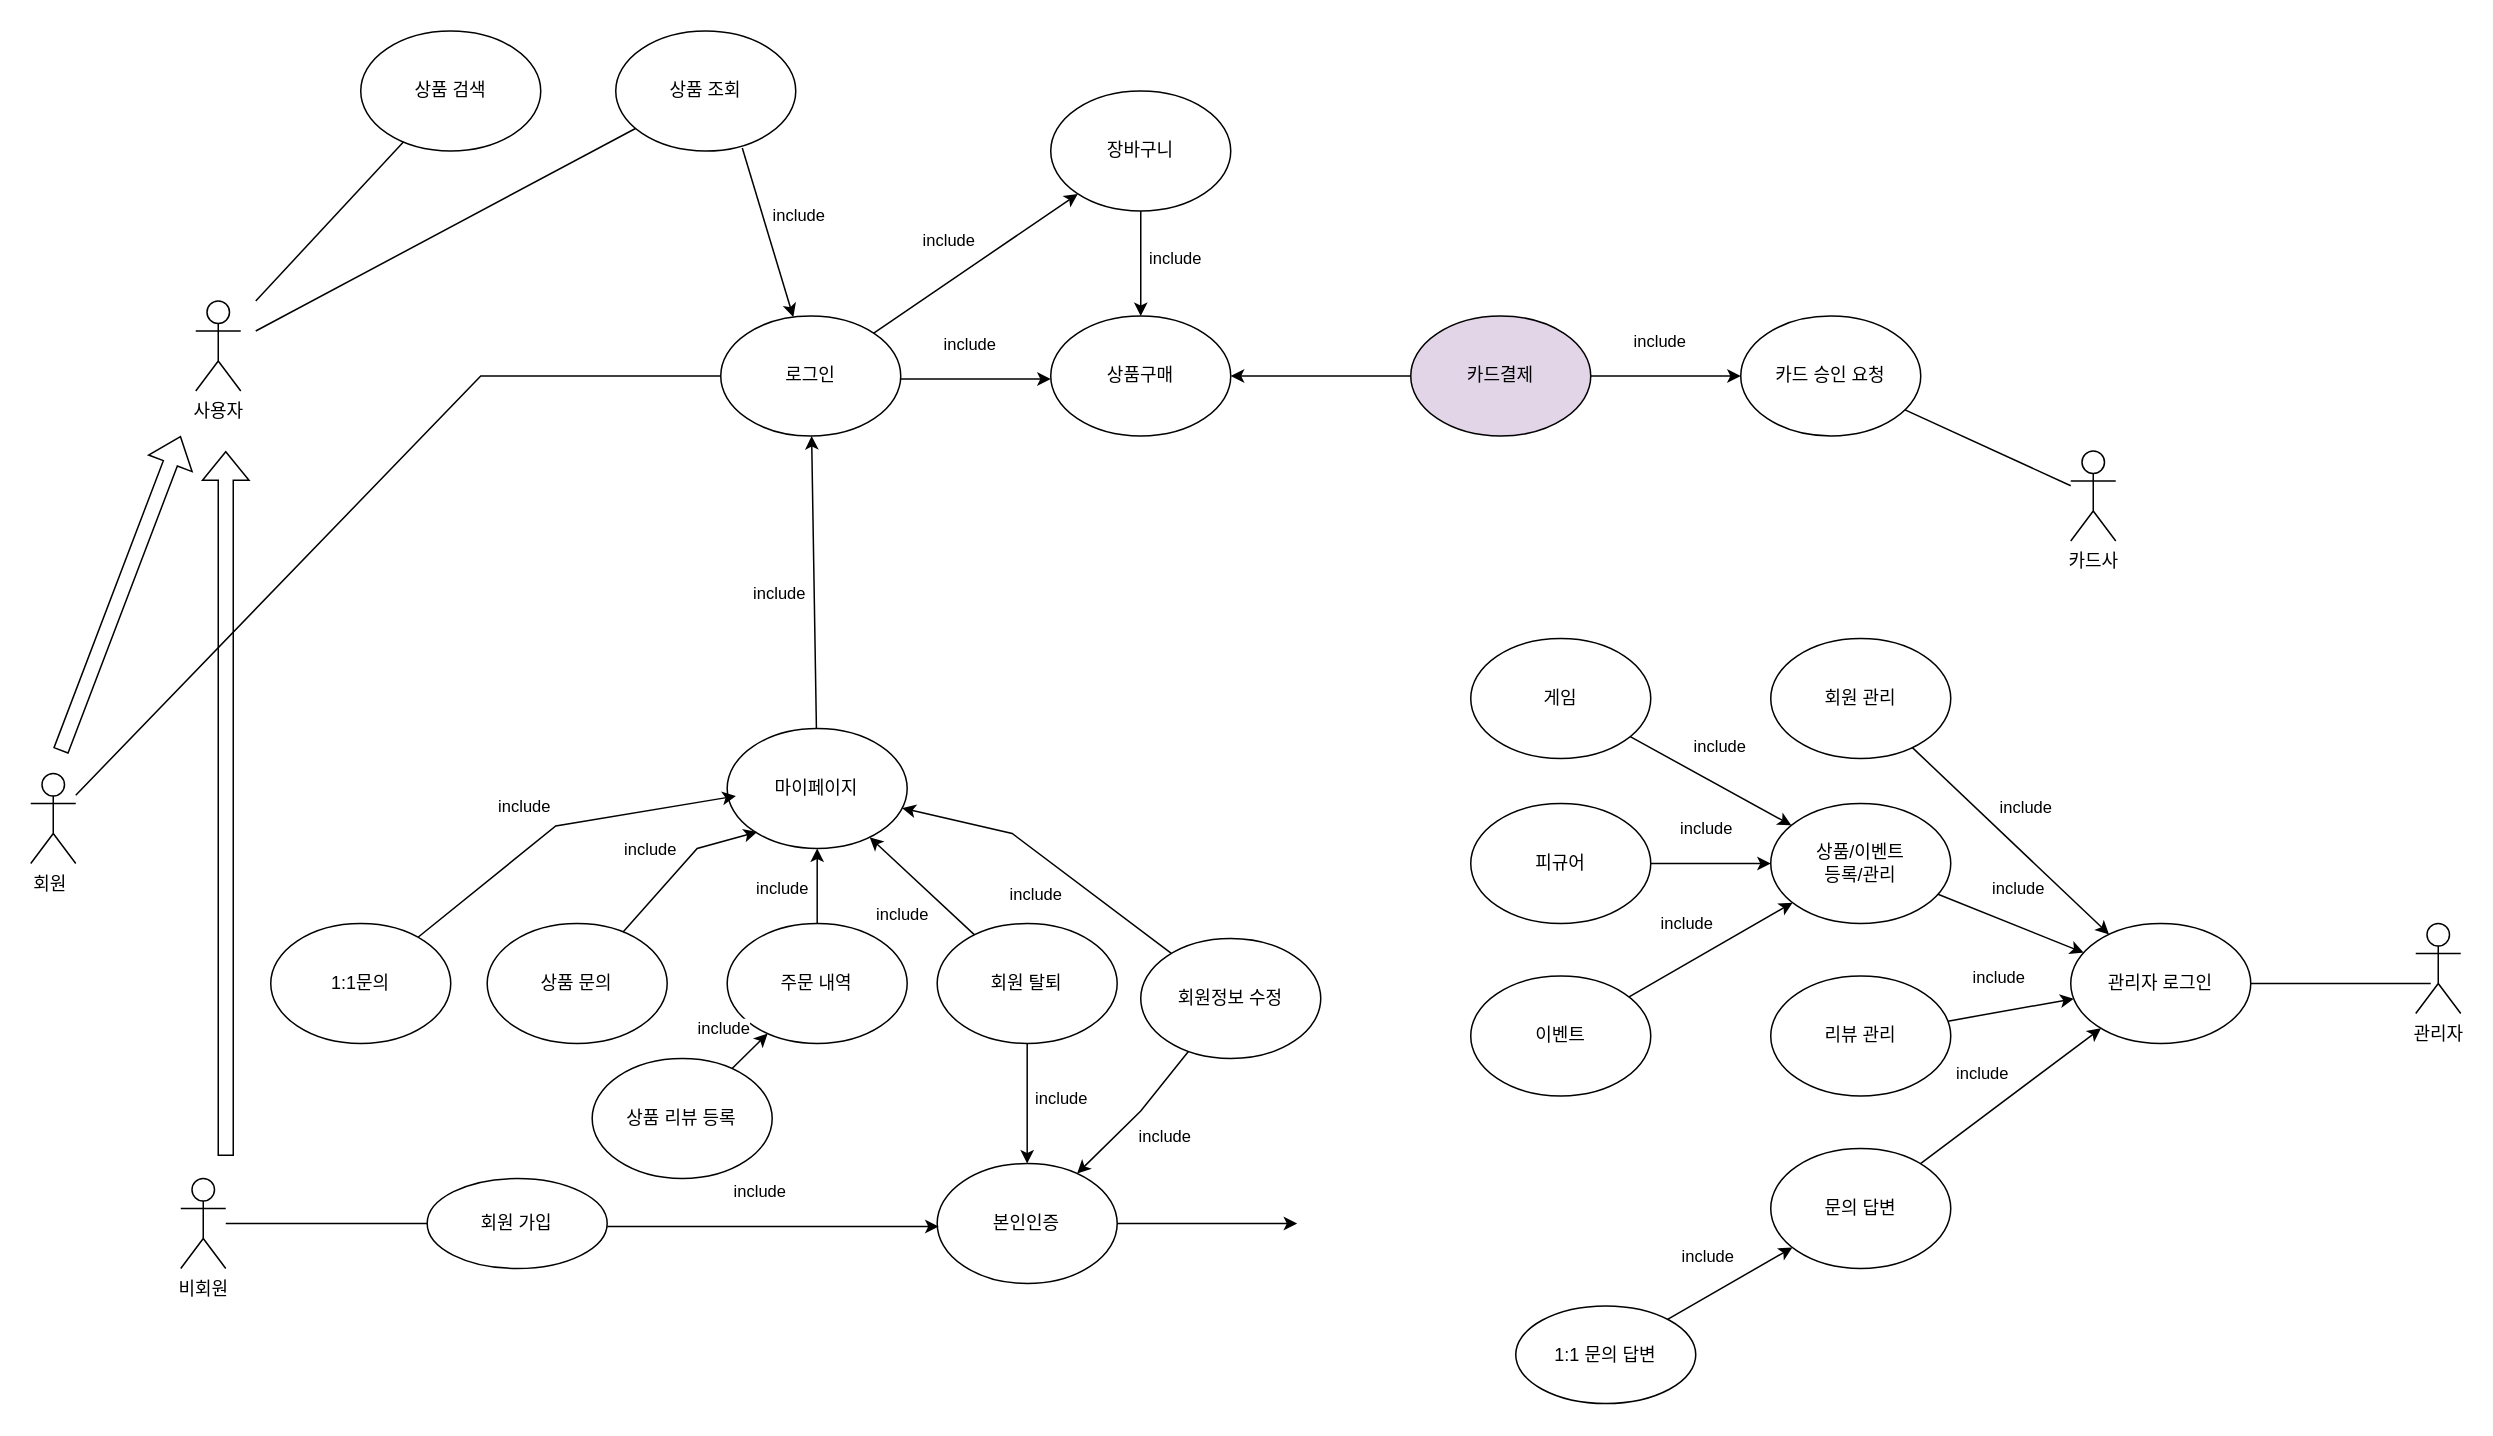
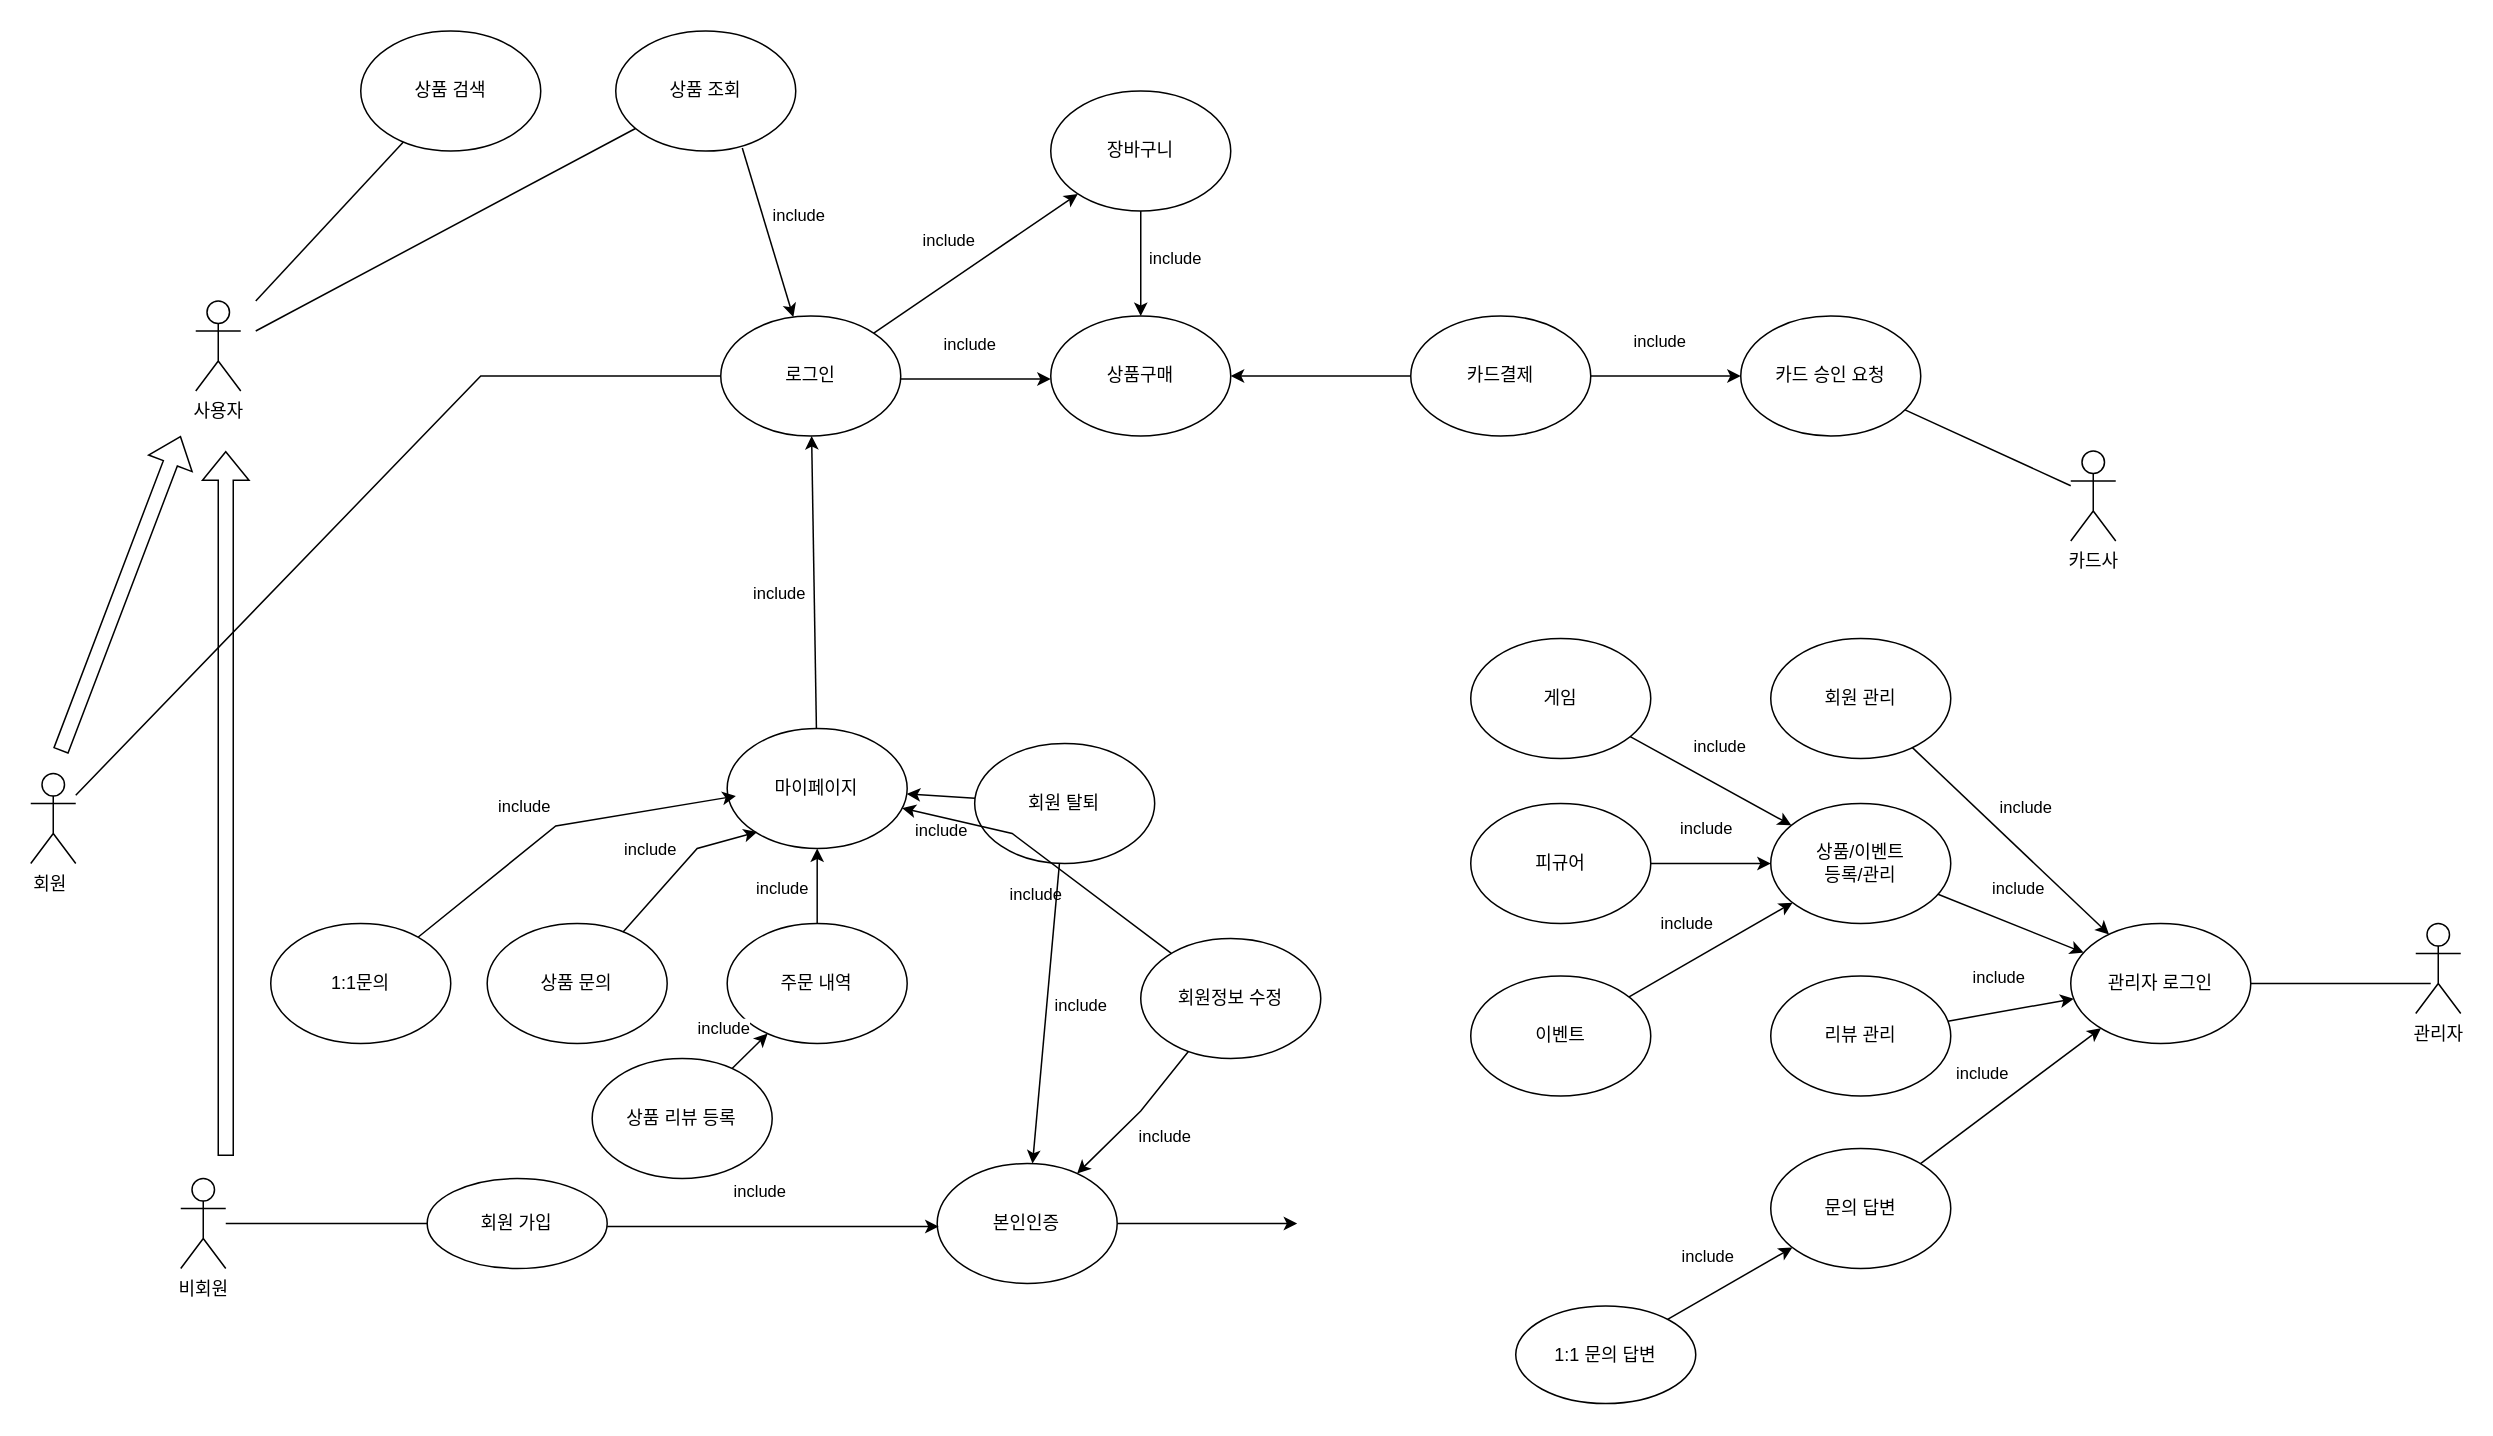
node "카드결제": fillcolor #e1d5e7 -> #ffffff
node "회원 탈퇴": moved (1027, 983) -> (1065, 803)
